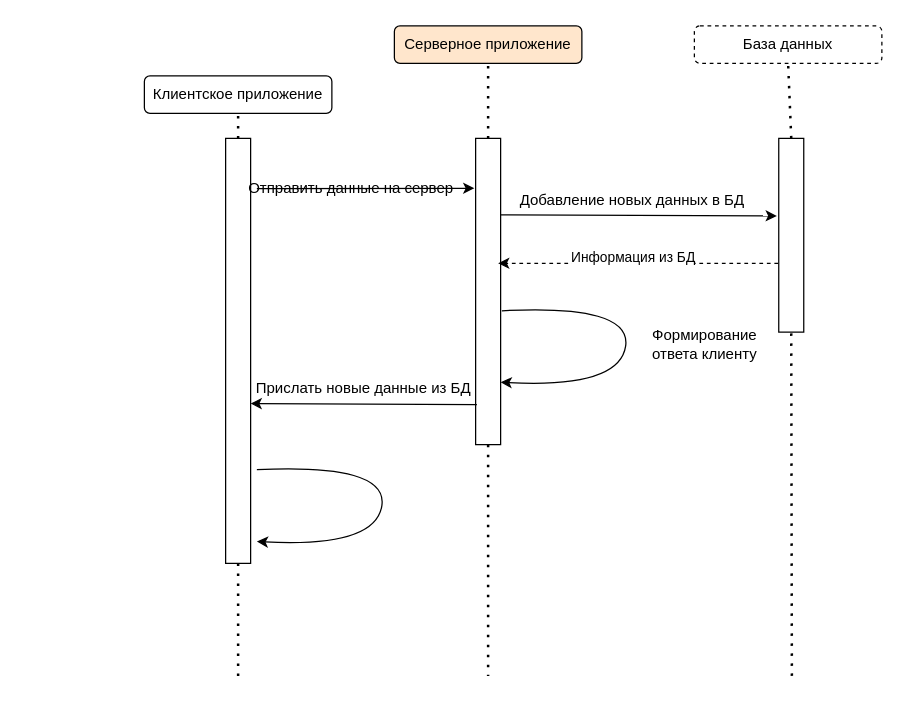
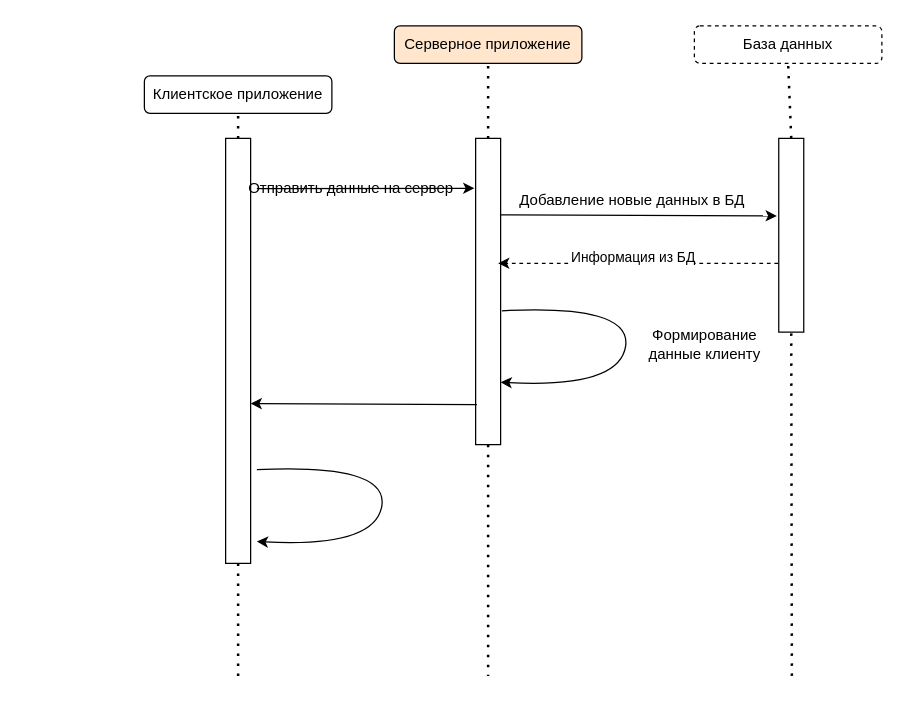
node "Добавление новых данных в БД": label "Добавление новых данных в БД" -> "Добавление новые данных в БД"
node "Формирование ответа клиенту": label "Формирование ответа клиенту" -> "Формирование данные клиенту"
node "Прислать новые данные из БД": removed
